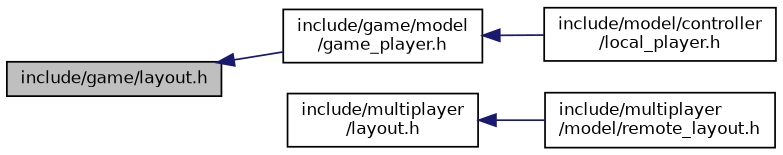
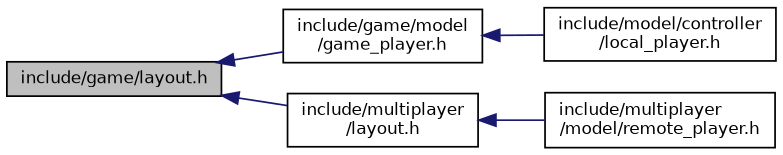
edge "include/multiplayer /layout.h" -> "include/game/layout.h": added
node "include/multiplayer /model/remote_layout.h": label "include/multiplayer /model/remote_layout.h" -> "include/multiplayer /model/remote_player.h"
